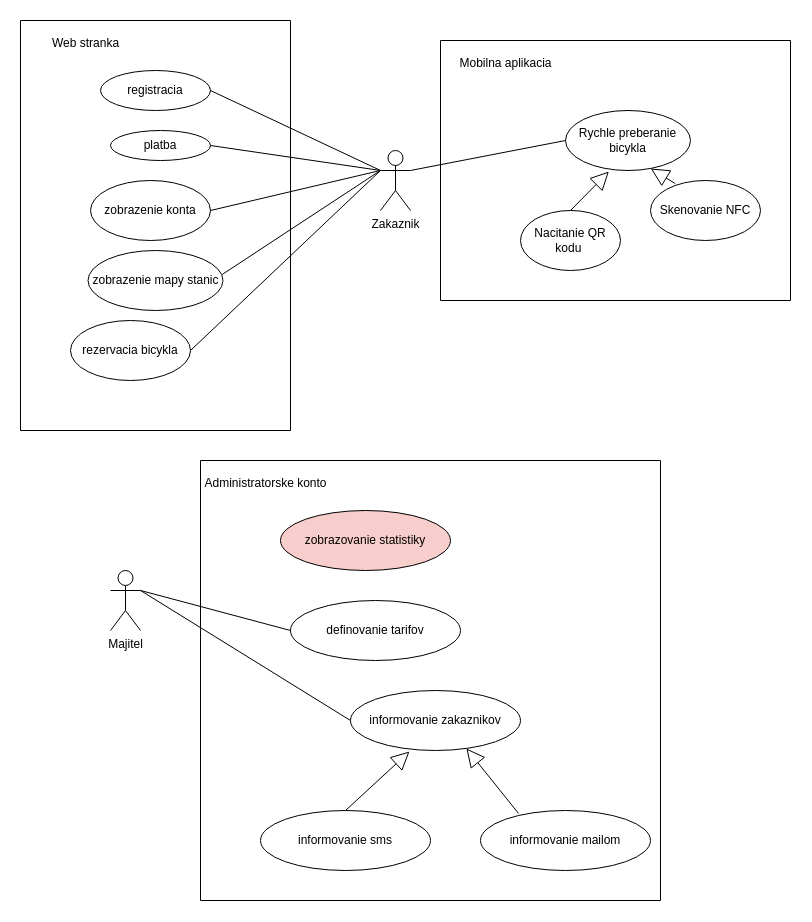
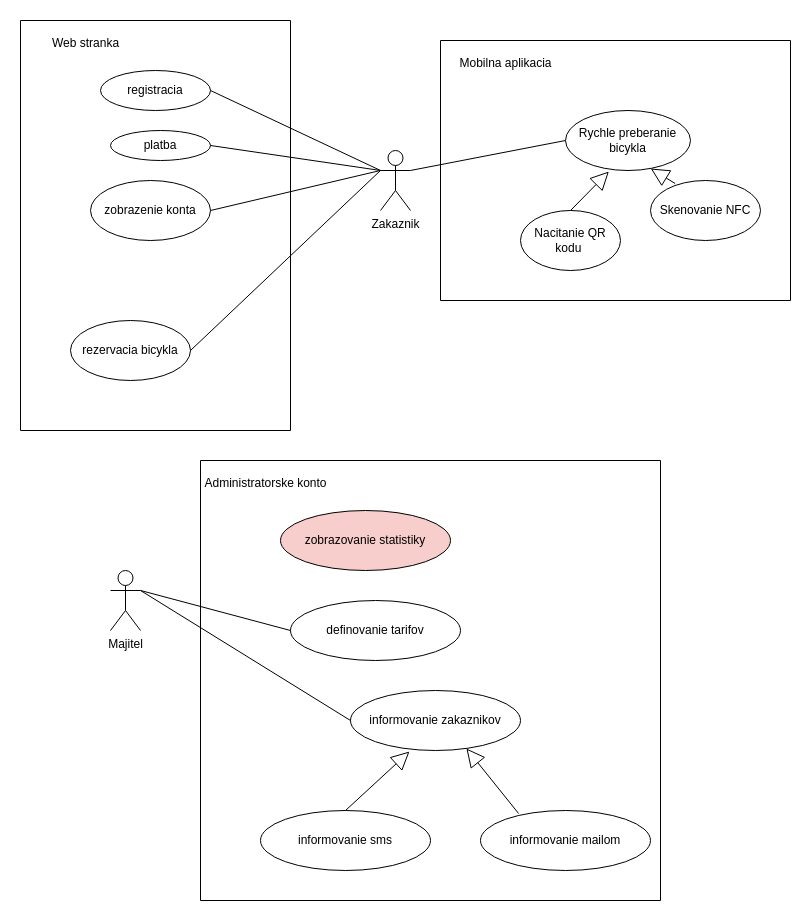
edge "Zakaznik" -- "zobrazenie mapy stanic": removed
node "zobrazenie mapy stanic": removed
